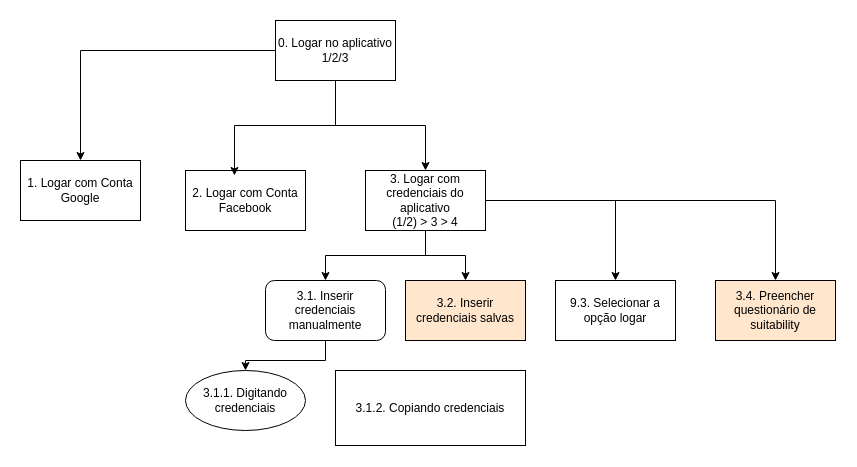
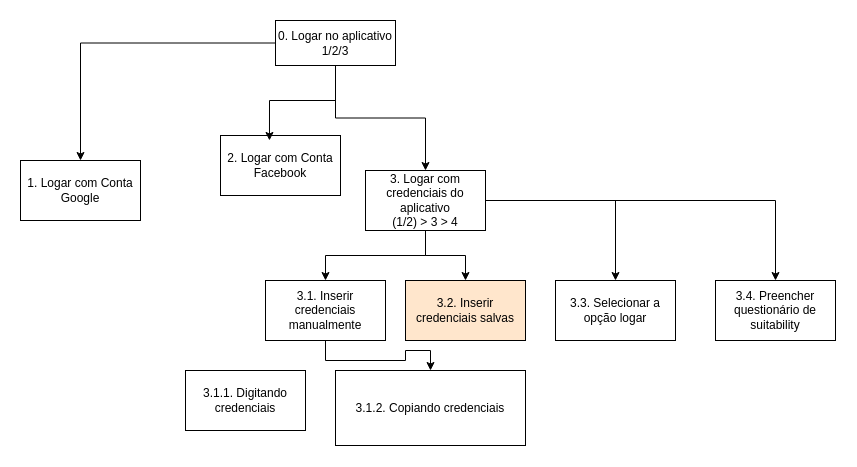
node "0. Logar no aplicativo 1/2/3": size 120x60 -> 120x45
node "2. Logar com Conta Facebook": moved (246, 201) -> (281, 166)
node "3.1. Inserir credenciais manualmente": shape rounded rectangle -> rectangle
node "9.3. Selecionar a opção logar": label "9.3. Selecionar a opção logar" -> "3.3. Selecionar a opção logar"
node "3.4. Preencher questionário de suitability": fillcolor #ffe6cc -> #ffffff
edge "3.1. Inserir credenciais manualmente" -> "3.1.1. Digitando credenciais": now "3.1. Inserir credenciais manualmente" -> "3.1.2. Copiando credenciais"
node "3.1.1. Digitando credenciais": shape ellipse -> rectangle
